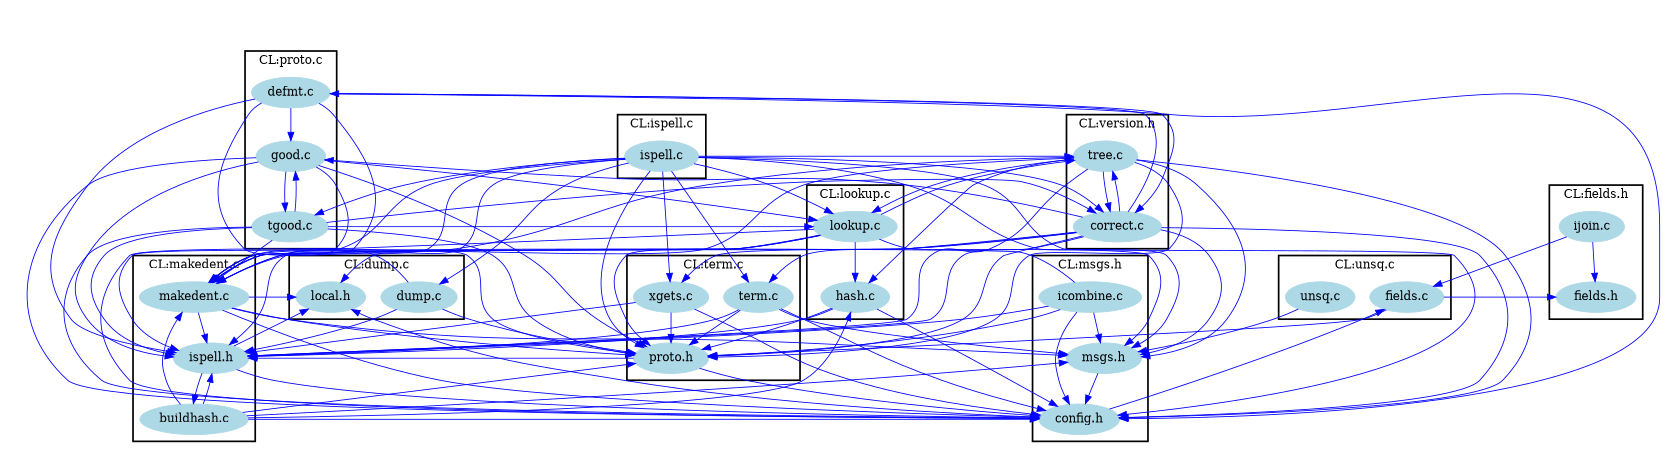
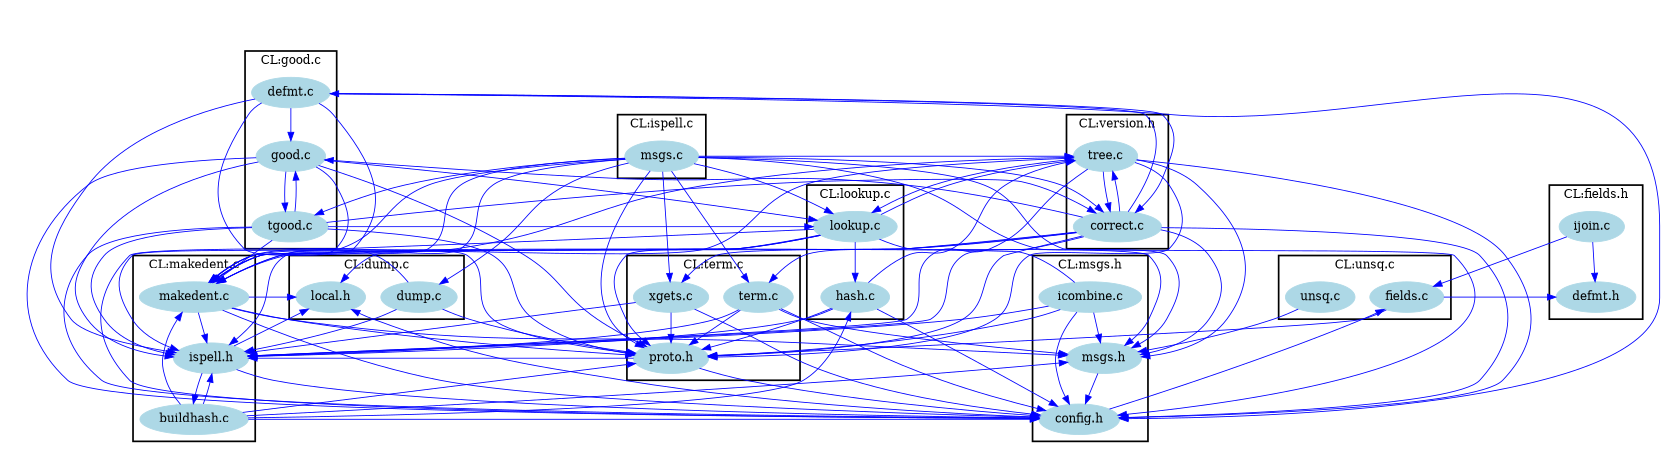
cluster "CL:proto.c": label "CL:proto.c" -> "CL:good.c"
node "ispell.c": label "ispell.c" -> "msgs.c"
edge "tree.c" -> "hash.c": reversed
node "fields.h": label "fields.h" -> "defmt.h"
